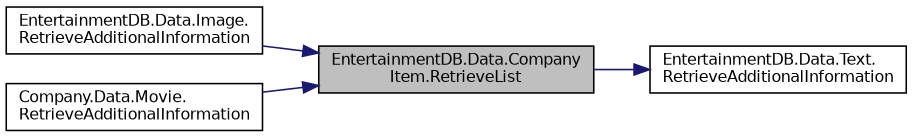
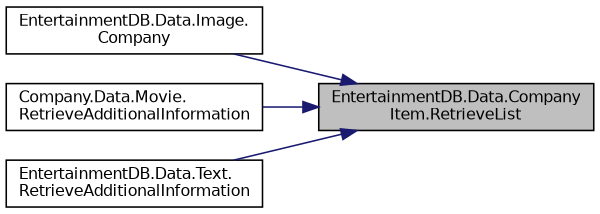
node "EntertainmentDB.Data.Image. RetrieveAdditionalInformation": label "EntertainmentDB.Data.Image. RetrieveAdditionalInformation" -> "EntertainmentDB.Data.Image. Company"
edge "EntertainmentDB.Data.Company Item.RetrieveList" -> "EntertainmentDB.Data.Text. RetrieveAdditionalInformation": reversed
